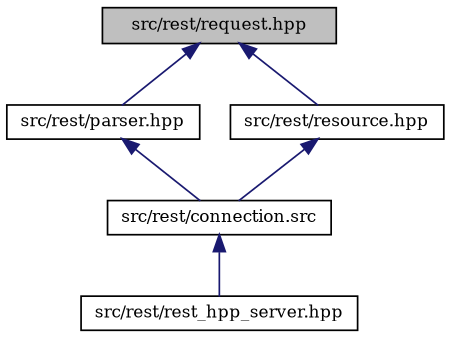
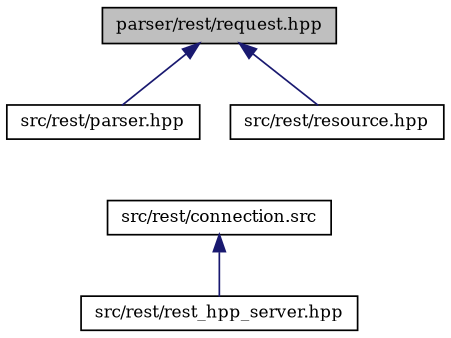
node "src/rest/request.hpp": label "src/rest/request.hpp" -> "parser/rest/request.hpp"
edge "src/rest/connection.src" -> "src/rest/parser.hpp": removed
edge "src/rest/connection.src" -> "src/rest/resource.hpp": removed
